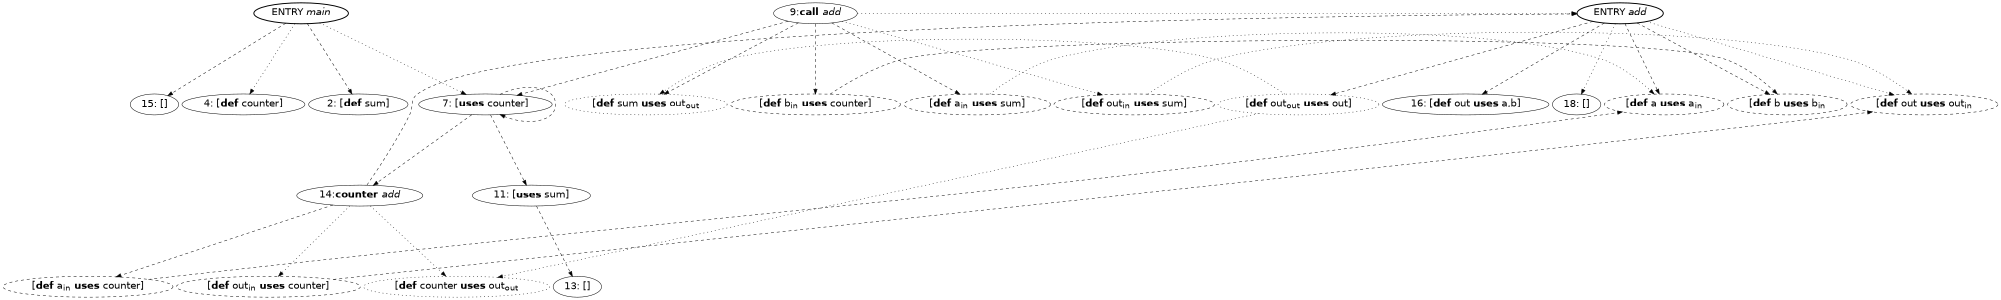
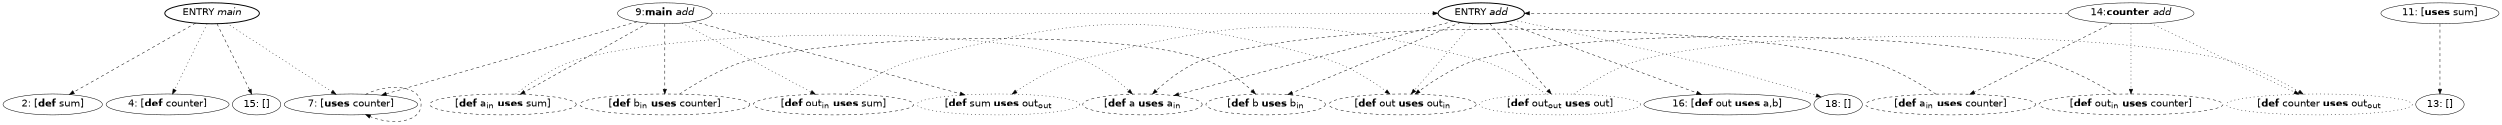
node "9:": text "call" -> "main"
edge "7: [" -> "11: [": removed
edge "7: [" -> "14:": removed
